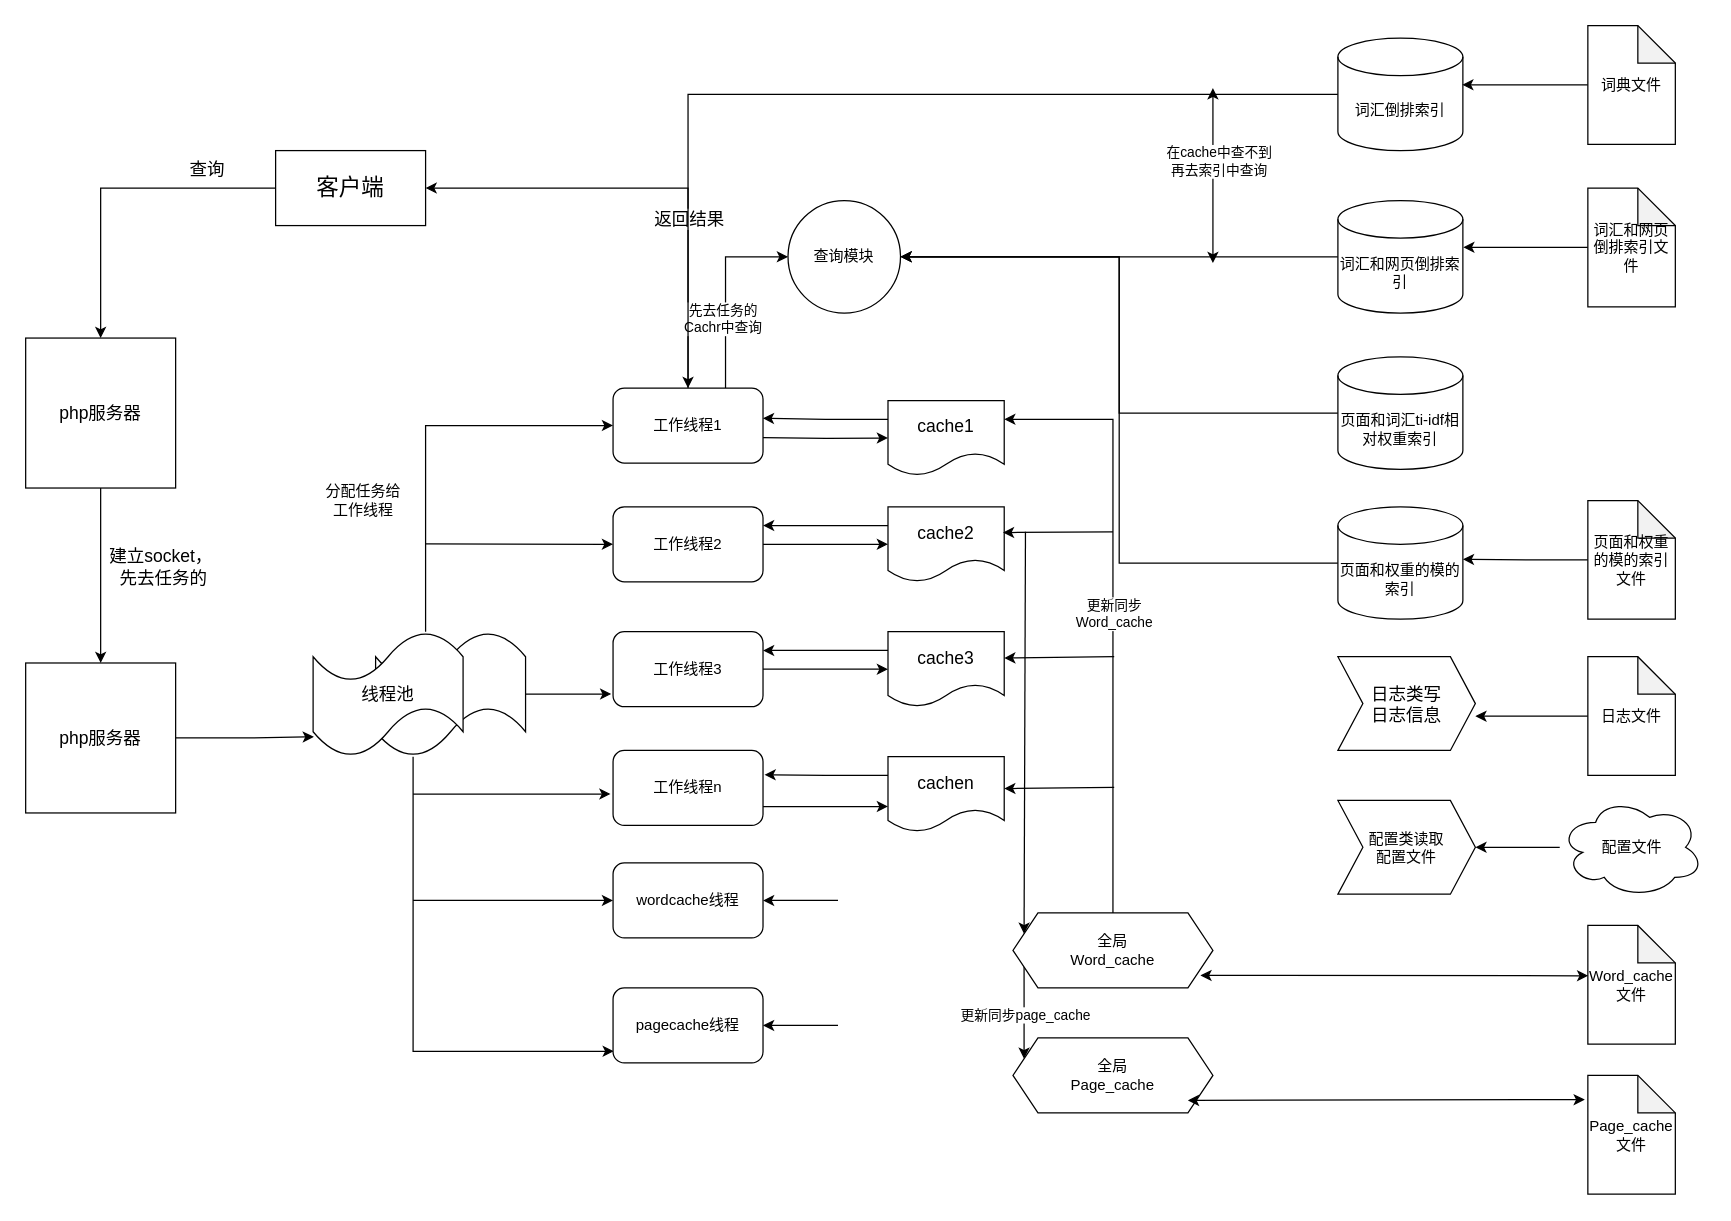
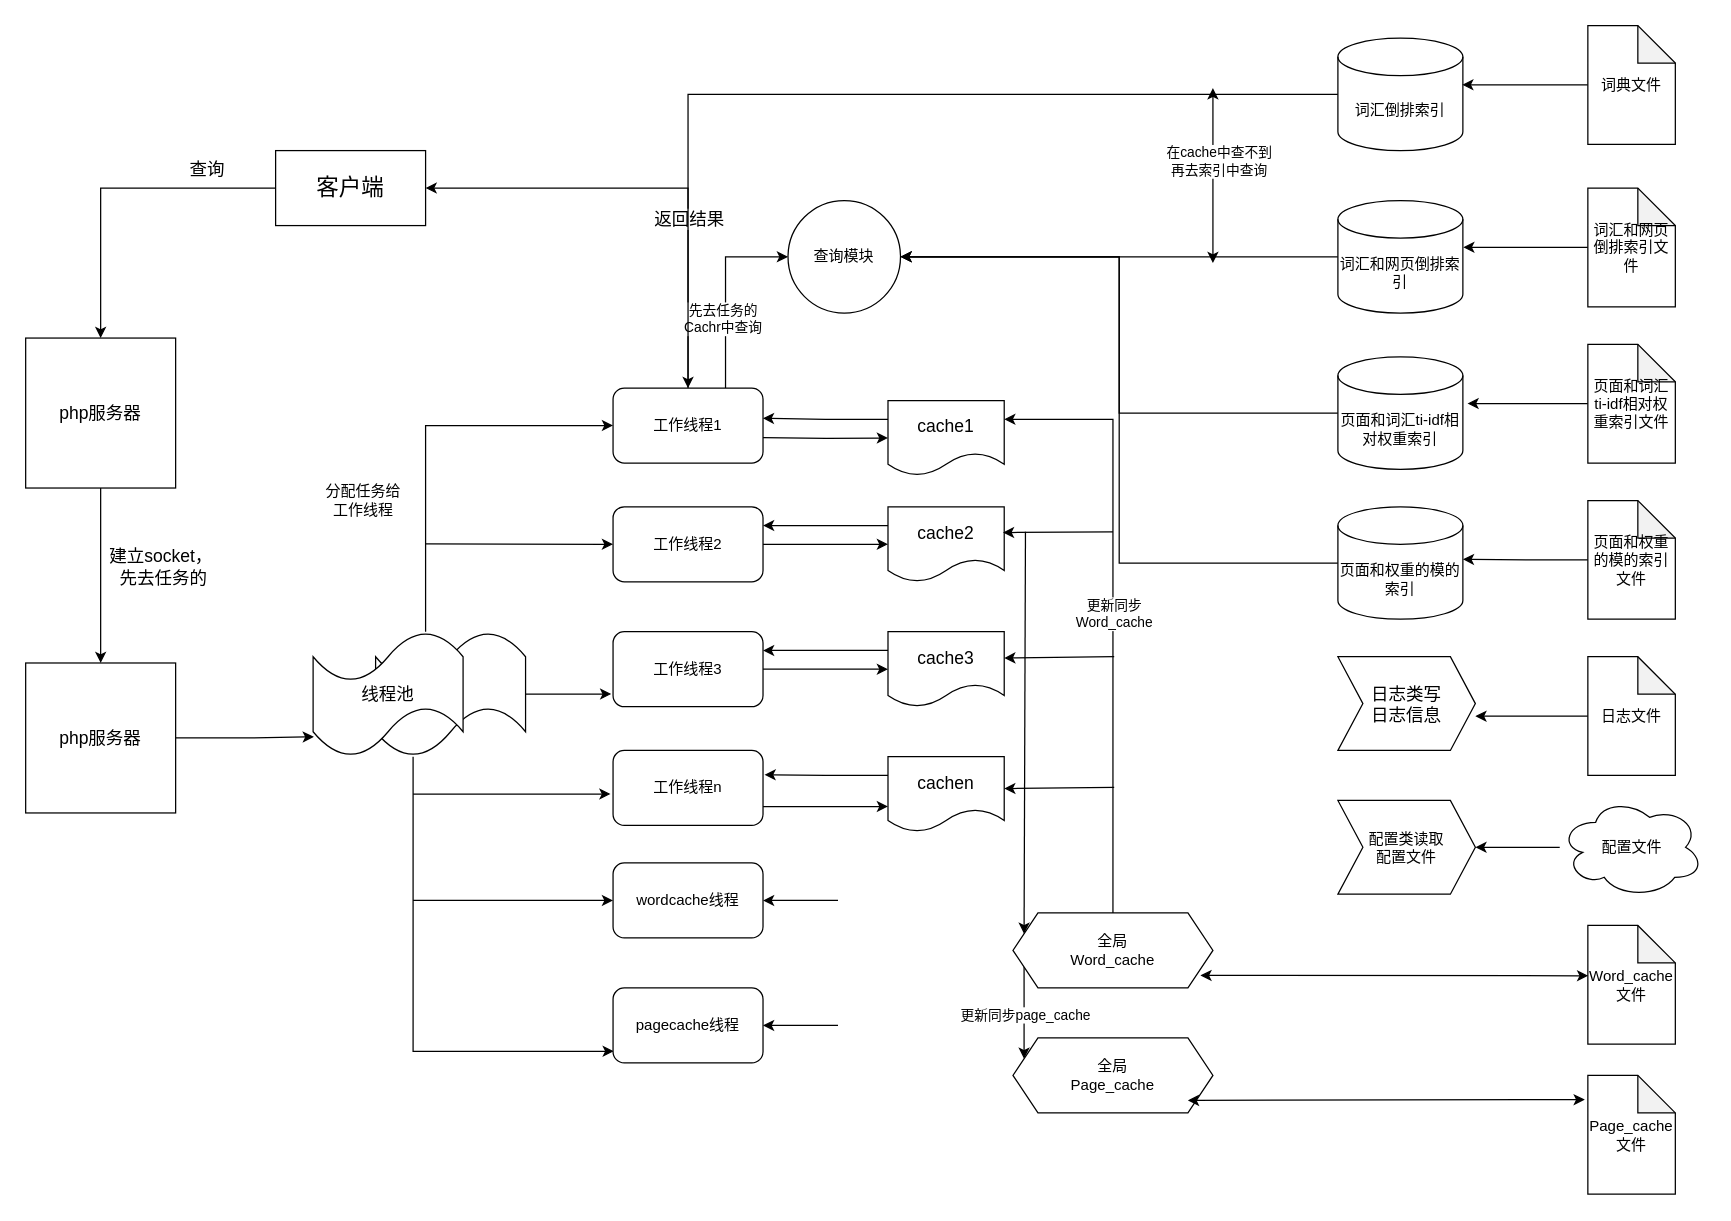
edge "页面和词汇ti-idf相对权重索引文件" -> "页面和词汇ti-idf相对权重索引": added
node "页面和词汇ti-idf相对权重索引文件": added
